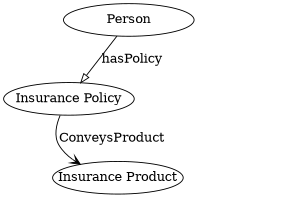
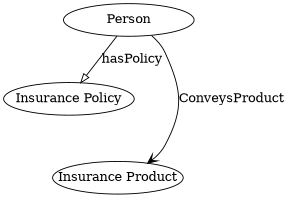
edge "Insurance Policy" -> "Insurance Product": now "Person" -> "Insurance Product"
